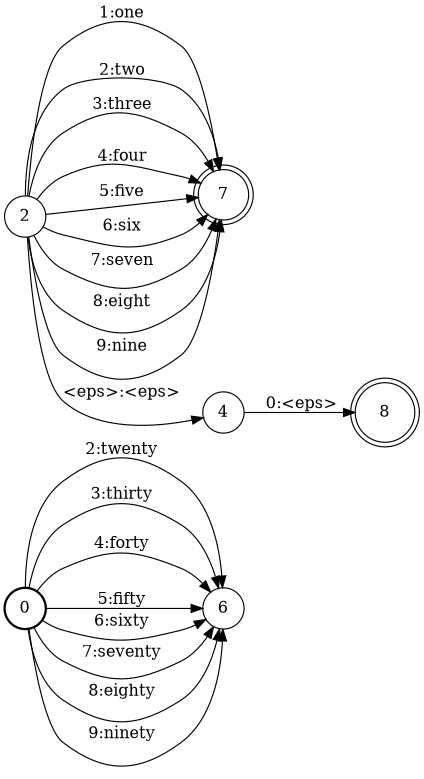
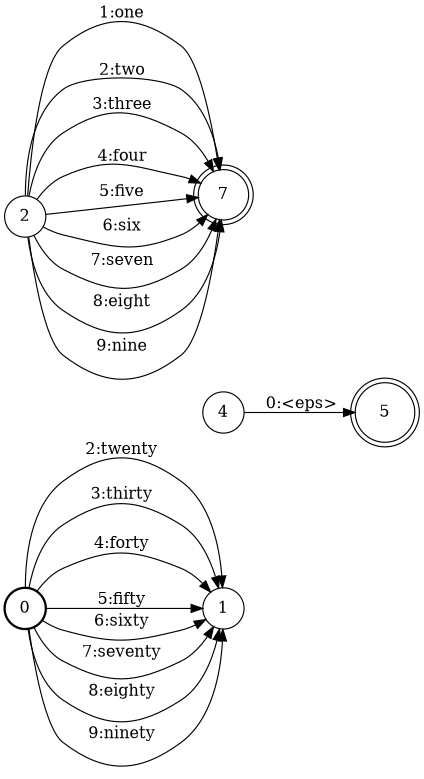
edge "2" -> "4": removed, label "<eps>:<eps>"
node "8": label "8" -> "5"
node "6": label "6" -> "1"
